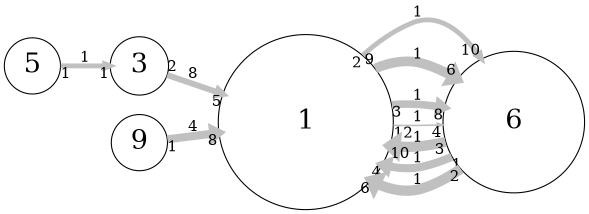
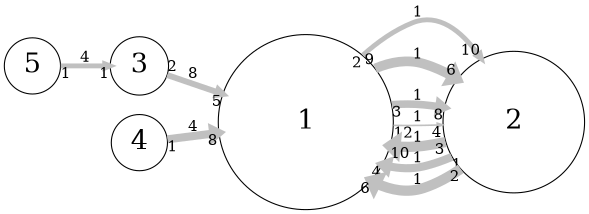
edge "5" -> "3": label "1" -> "4"
node "6": label "6" -> "2"
node "9": label "9" -> "4"
